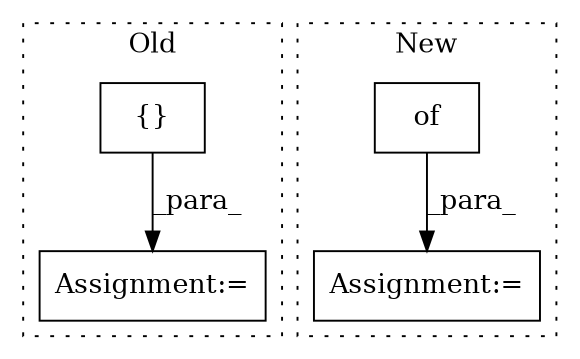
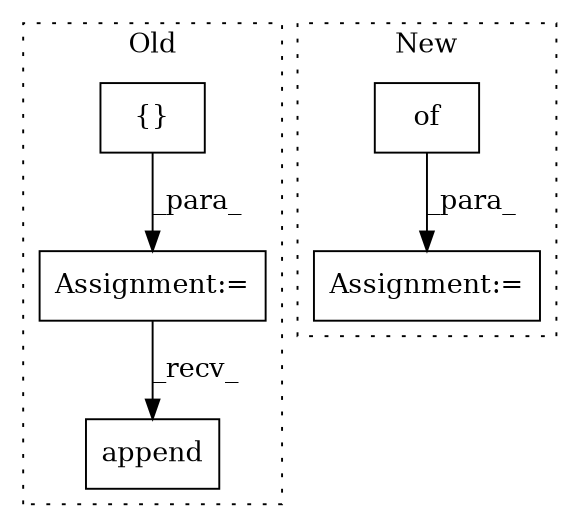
node "append": added
